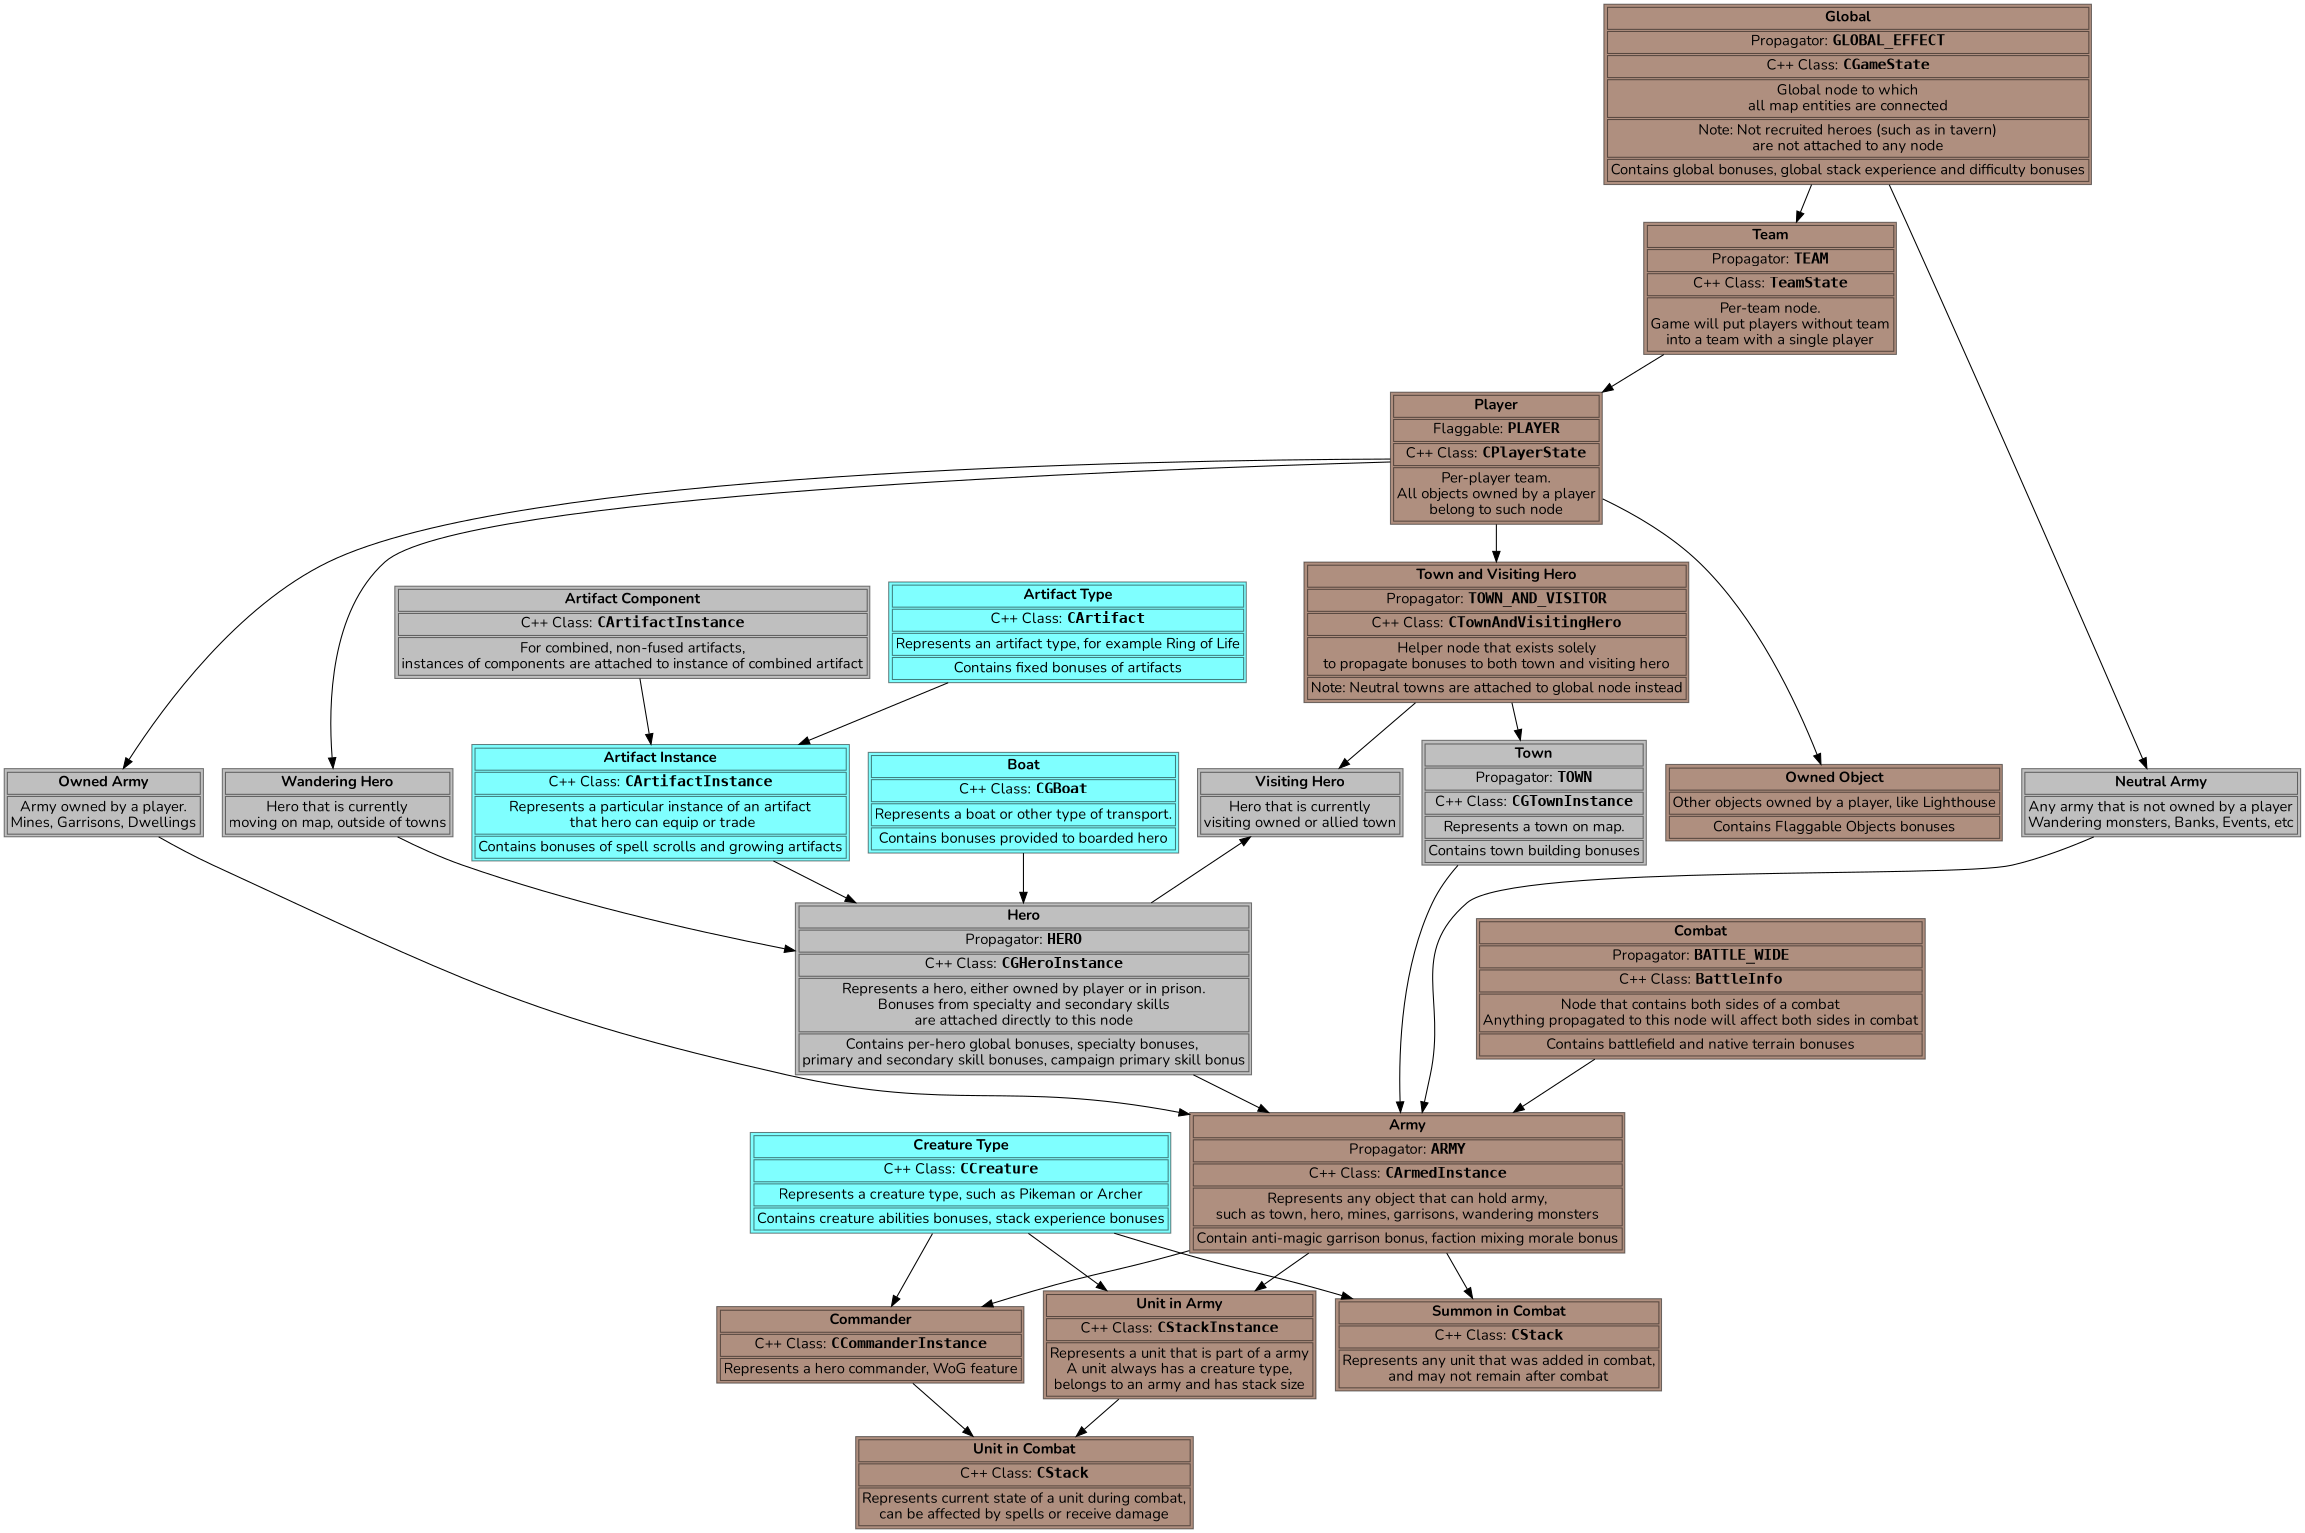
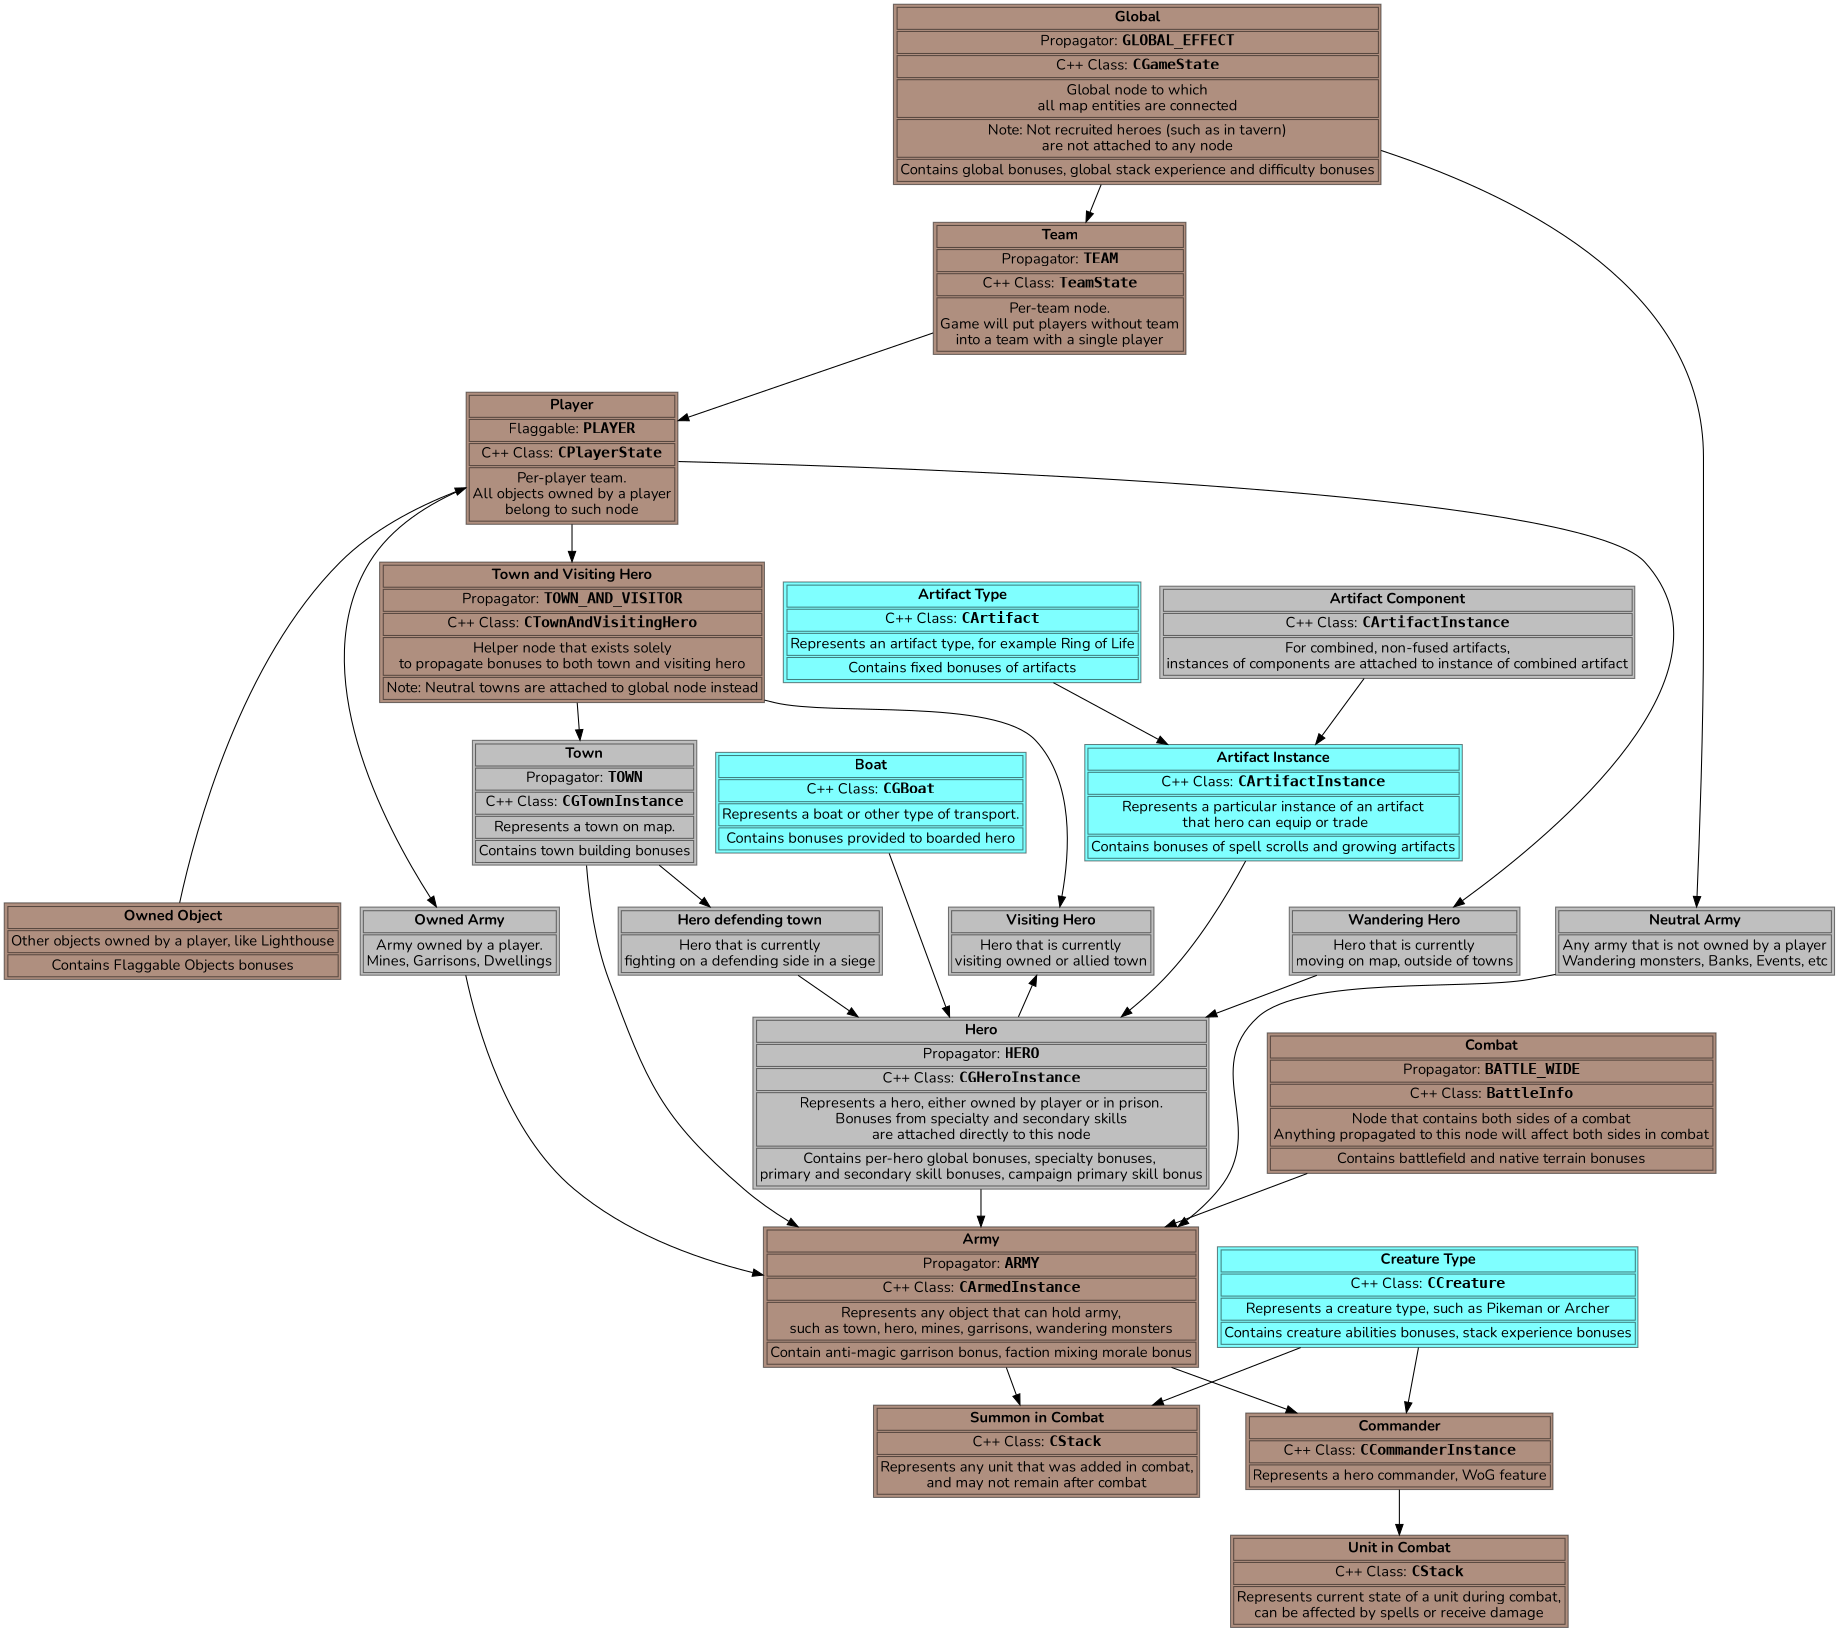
edge "Player" -> "Owned Object": reversed
node "Hero defending town": added
node "Unit in Army": removed
